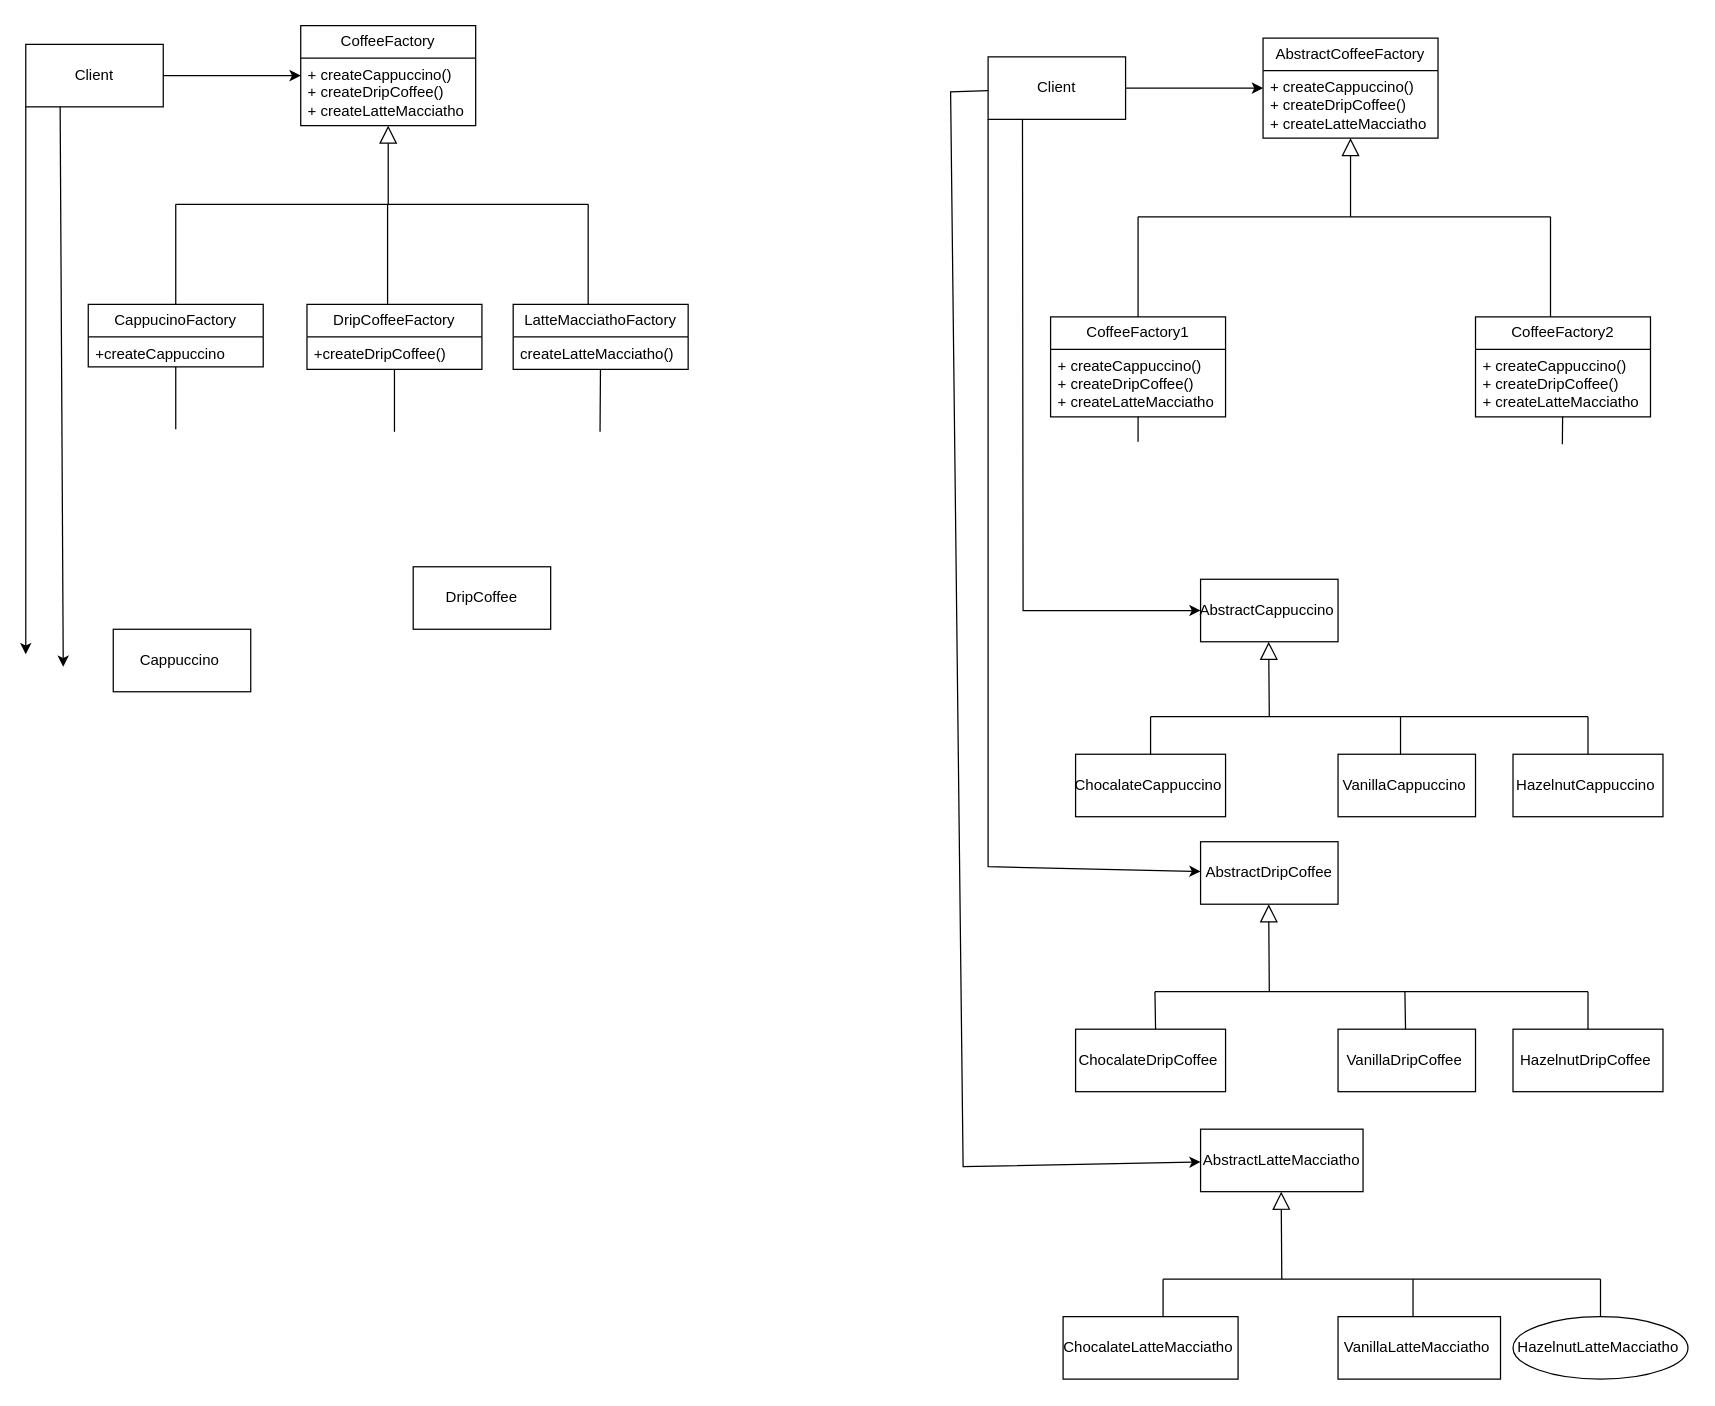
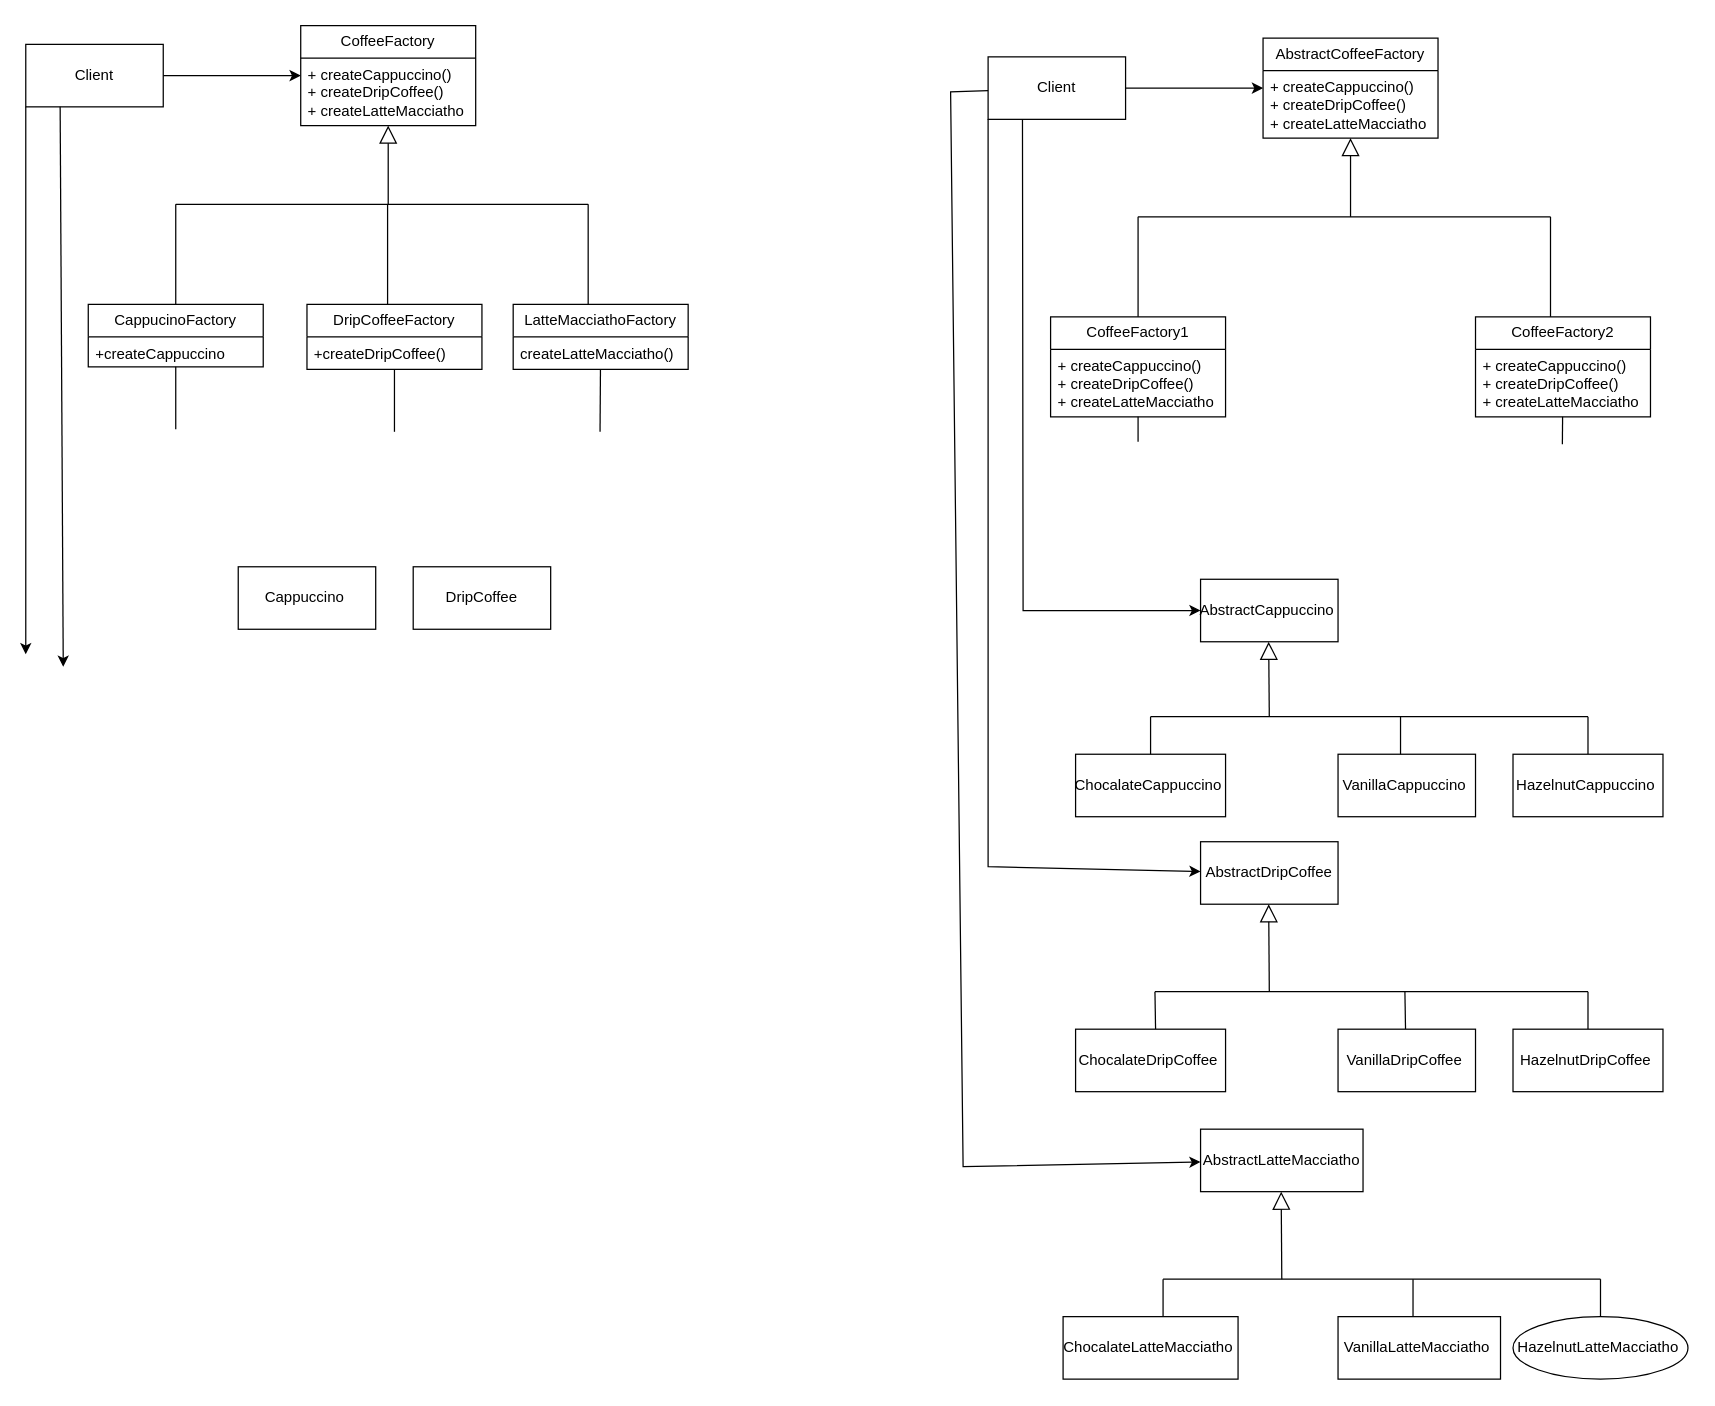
node "Cappuccino": moved (182, 661) -> (307, 598)
